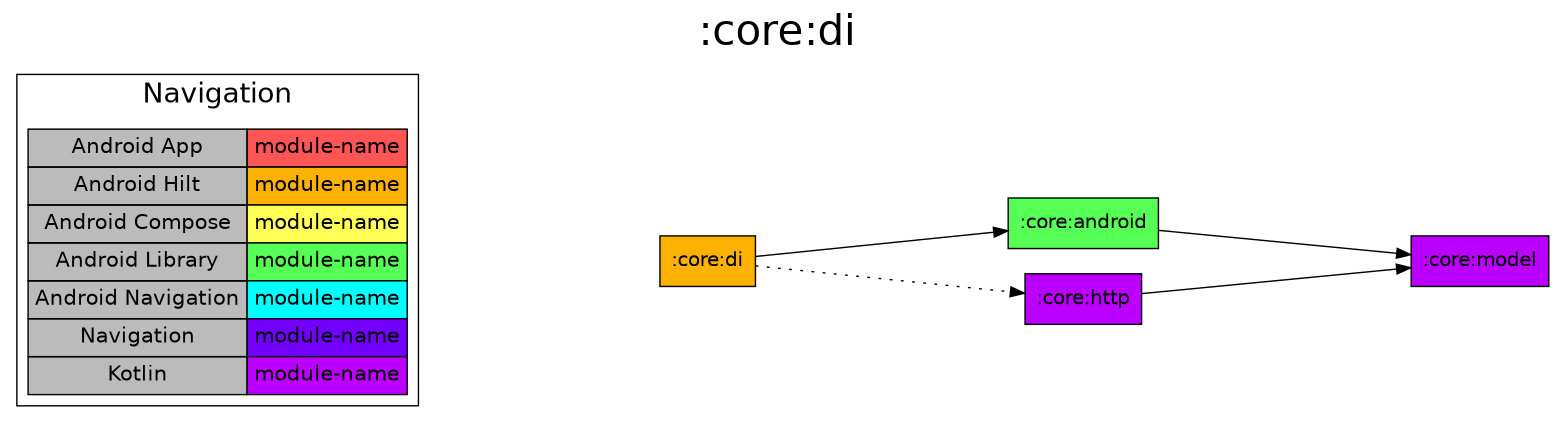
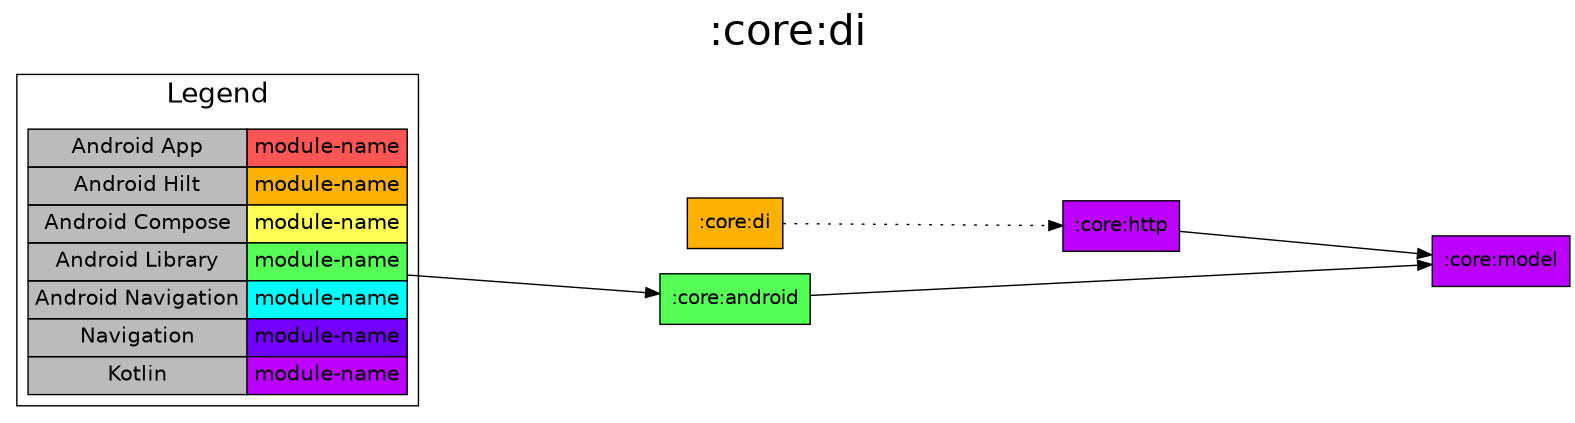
cluster "Navigation": label "Navigation" -> "Legend"
edge ":core:di" -> ":core:android": now "Android App" -> ":core:android"
